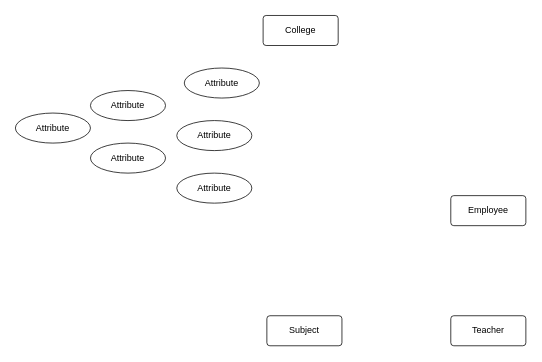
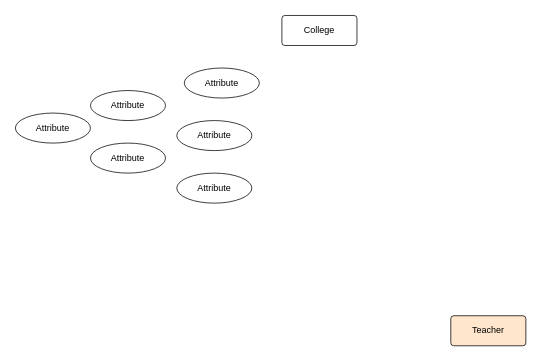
node "College": moved (300, 30) -> (319, 30)
node "Employee": removed
node "Subject": removed
node "Teacher": fillcolor #ffffff -> #ffe6cc
